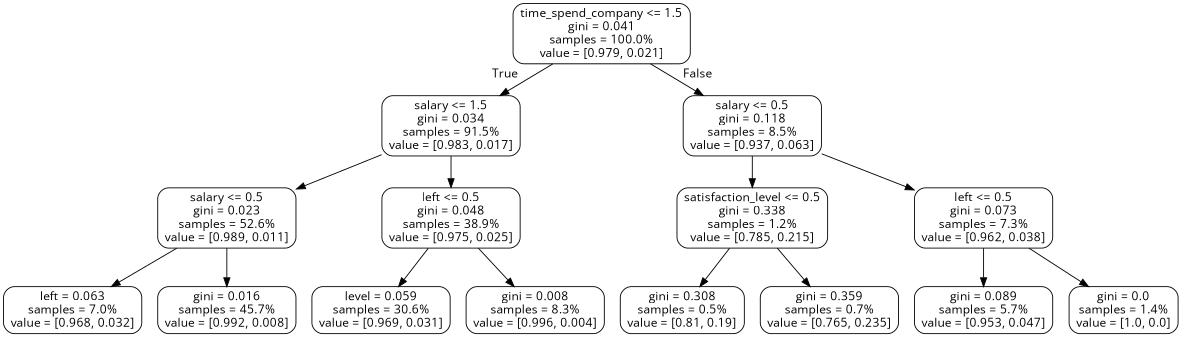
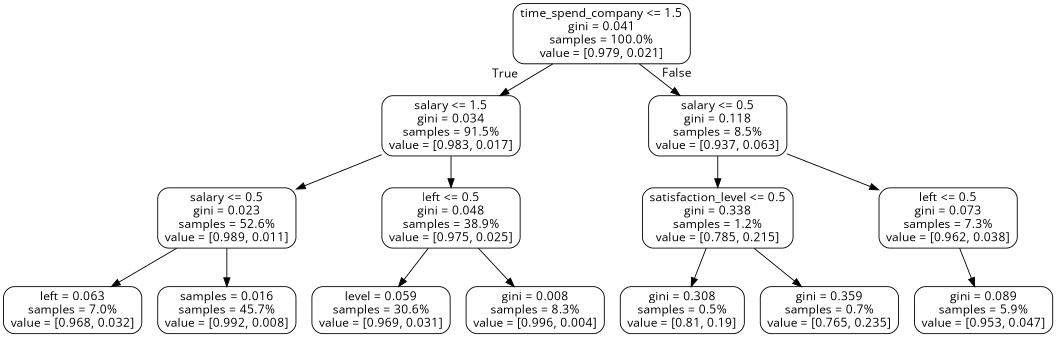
node "gini = 0.016 samples = 45.7% value = [0.992, 0.008]": label "gini = 0.016 samples = 45.7% value = [0.992, 0.008]" -> "samples = 0.016 samples = 45.7% value = [0.992, 0.008]"
node "gini = 0.089 samples = 5.7% value = [0.953, 0.047]": label "gini = 0.089 samples = 5.7% value = [0.953, 0.047]" -> "gini = 0.089 samples = 5.9% value = [0.953, 0.047]"
node "gini = 0.0 samples = 1.4% value = [1.0, 0.0]": removed
